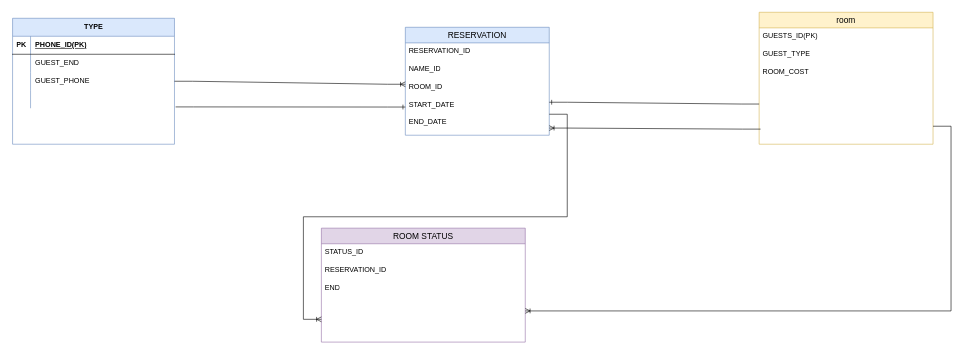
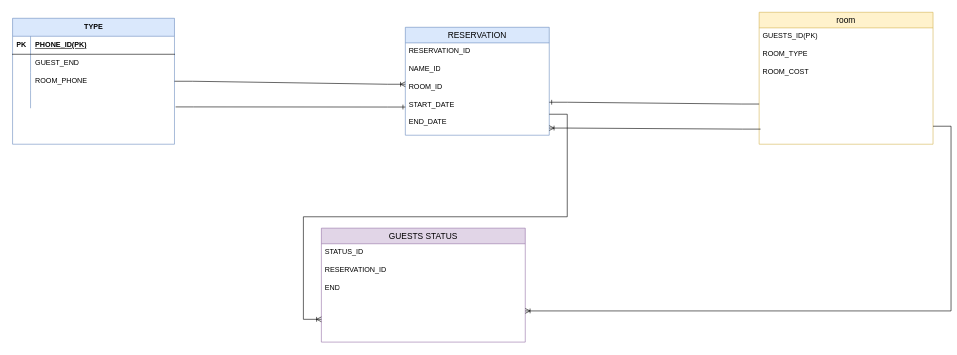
node "GUEST_TYPE": label "GUEST_TYPE" -> "ROOM_TYPE"
node "GUEST_PHONE": label "GUEST_PHONE" -> "ROOM_PHONE"
node "ROOM STATUS": label "ROOM STATUS" -> "GUESTS STATUS"
